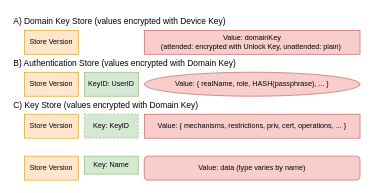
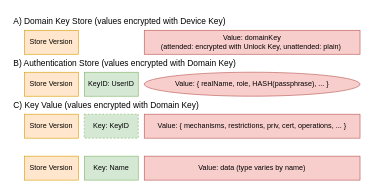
node "C) Key Store (values encrypted with Domain Key)": label "C) Key Store (values encrypted with Domain Key)" -> "C) Key Value (values encrypted with Domain Key)"
node "Key: Name": size 54x18 -> 54x24
node "Value: data (type varies by name)": shape rounded rectangle -> rectangle
